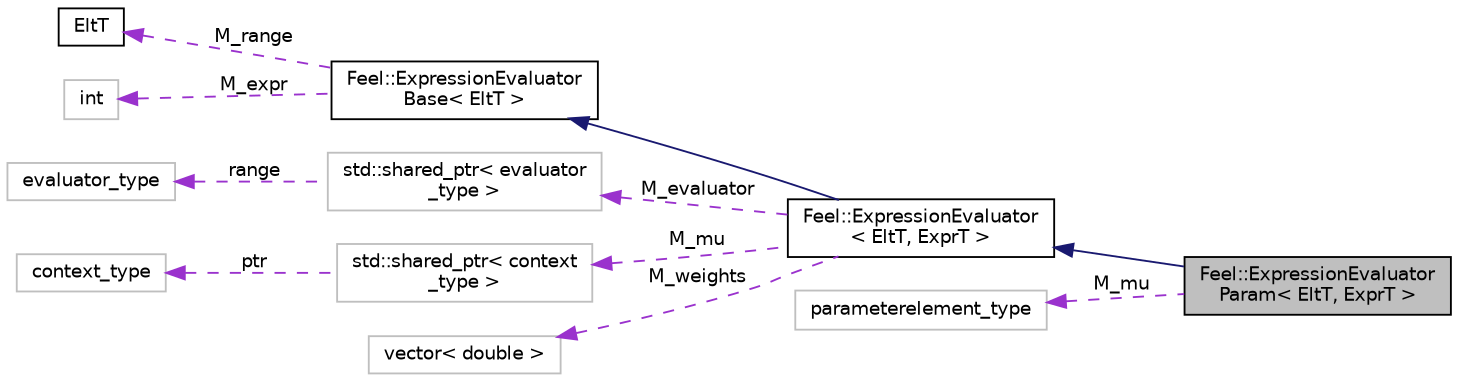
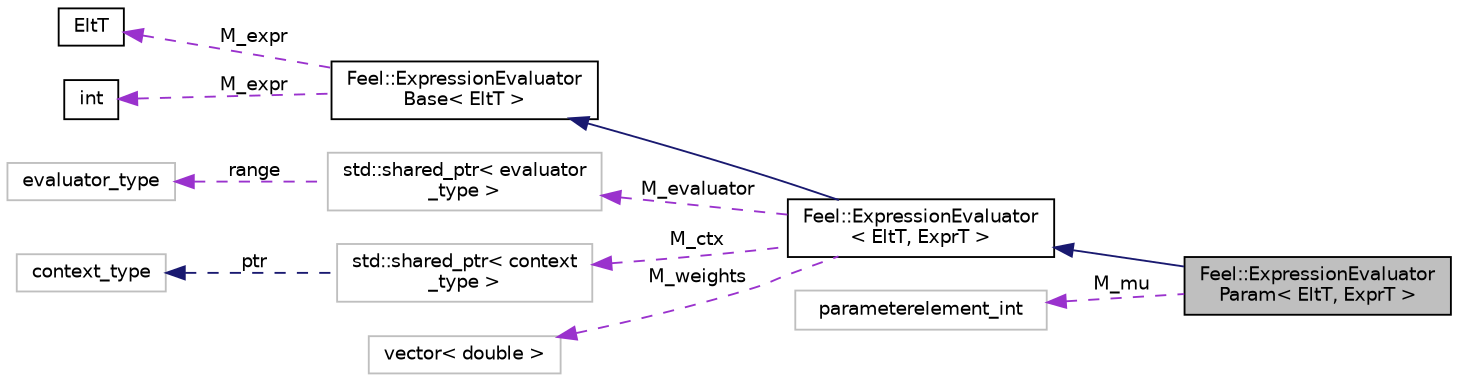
edge "Feel::ExpressionEvaluator Base< EltT >" -> "EltT": label " M_range" -> " M_expr"
node "int": color grey75 -> black
edge "Feel::ExpressionEvaluator < EltT, ExprT >" -> "std::shared_ptr< context _type >": label " M_mu" -> " M_ctx"
edge "std::shared_ptr< context _type >" -> "context_type": color darkorchid3 -> midnightblue
node "parameterelement_type": label "parameterelement_type" -> "parameterelement_int"
